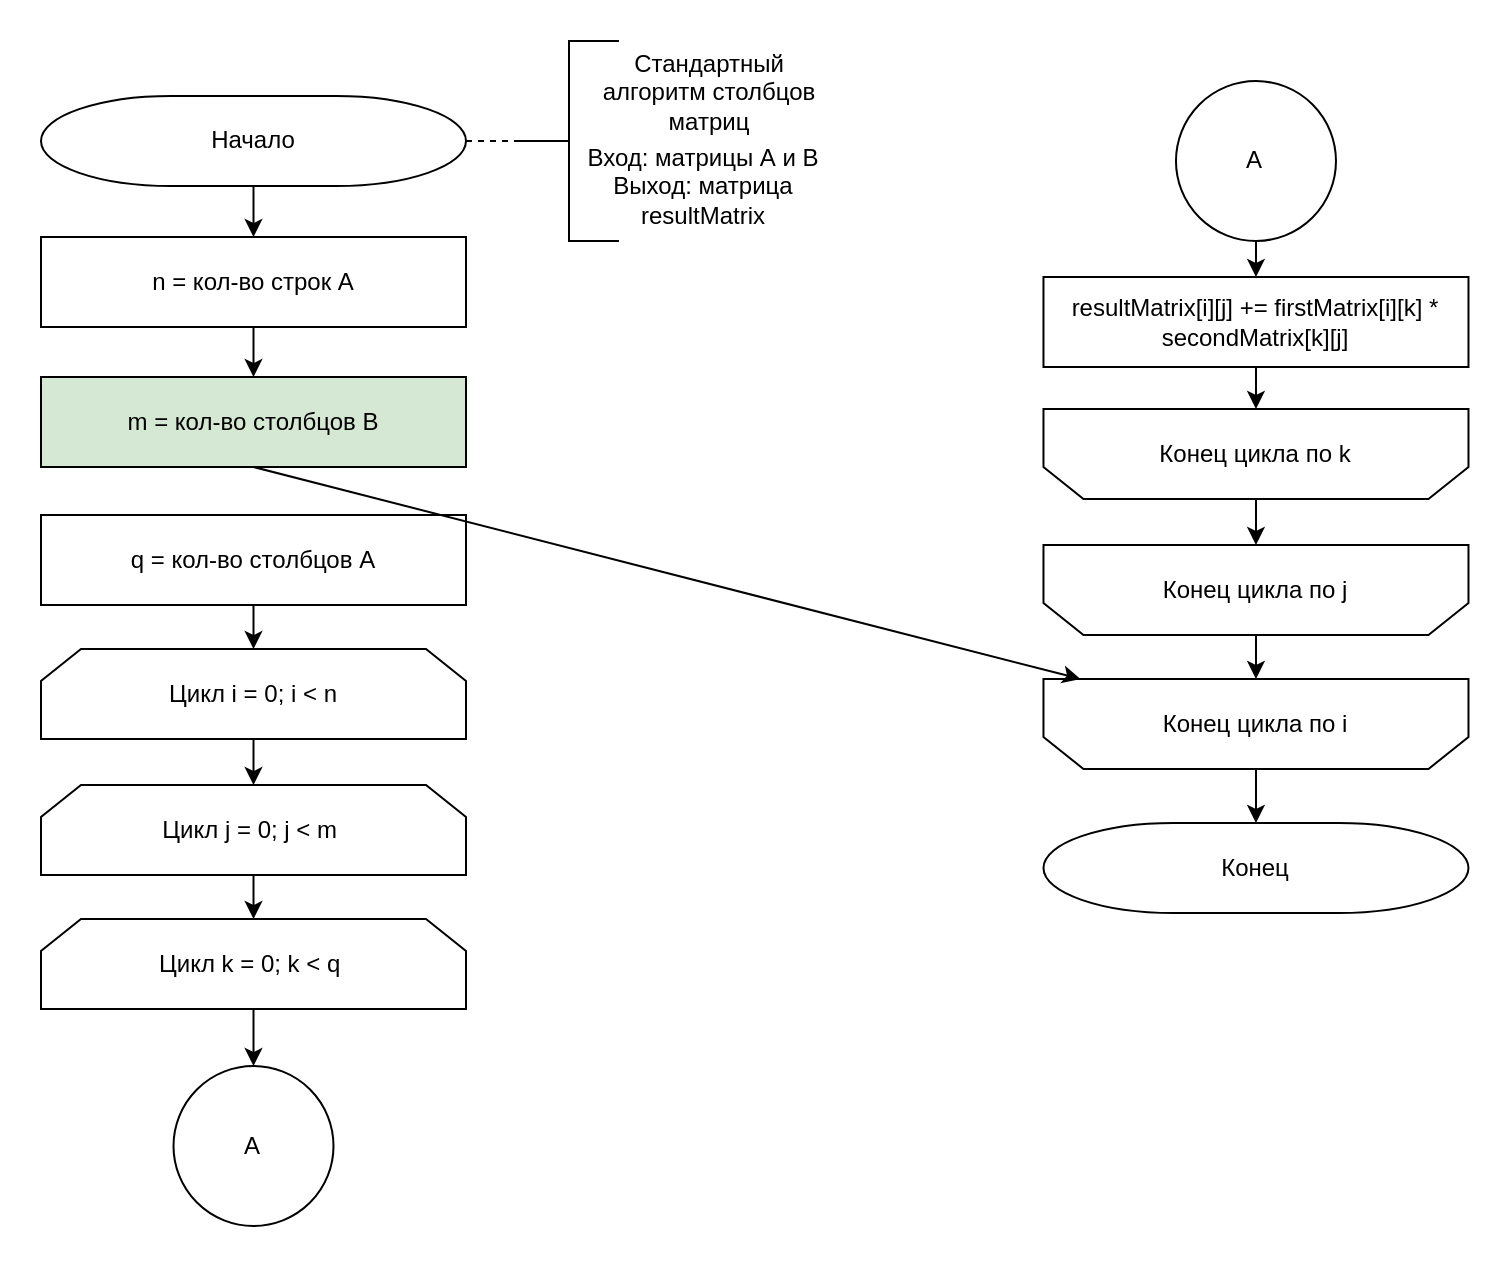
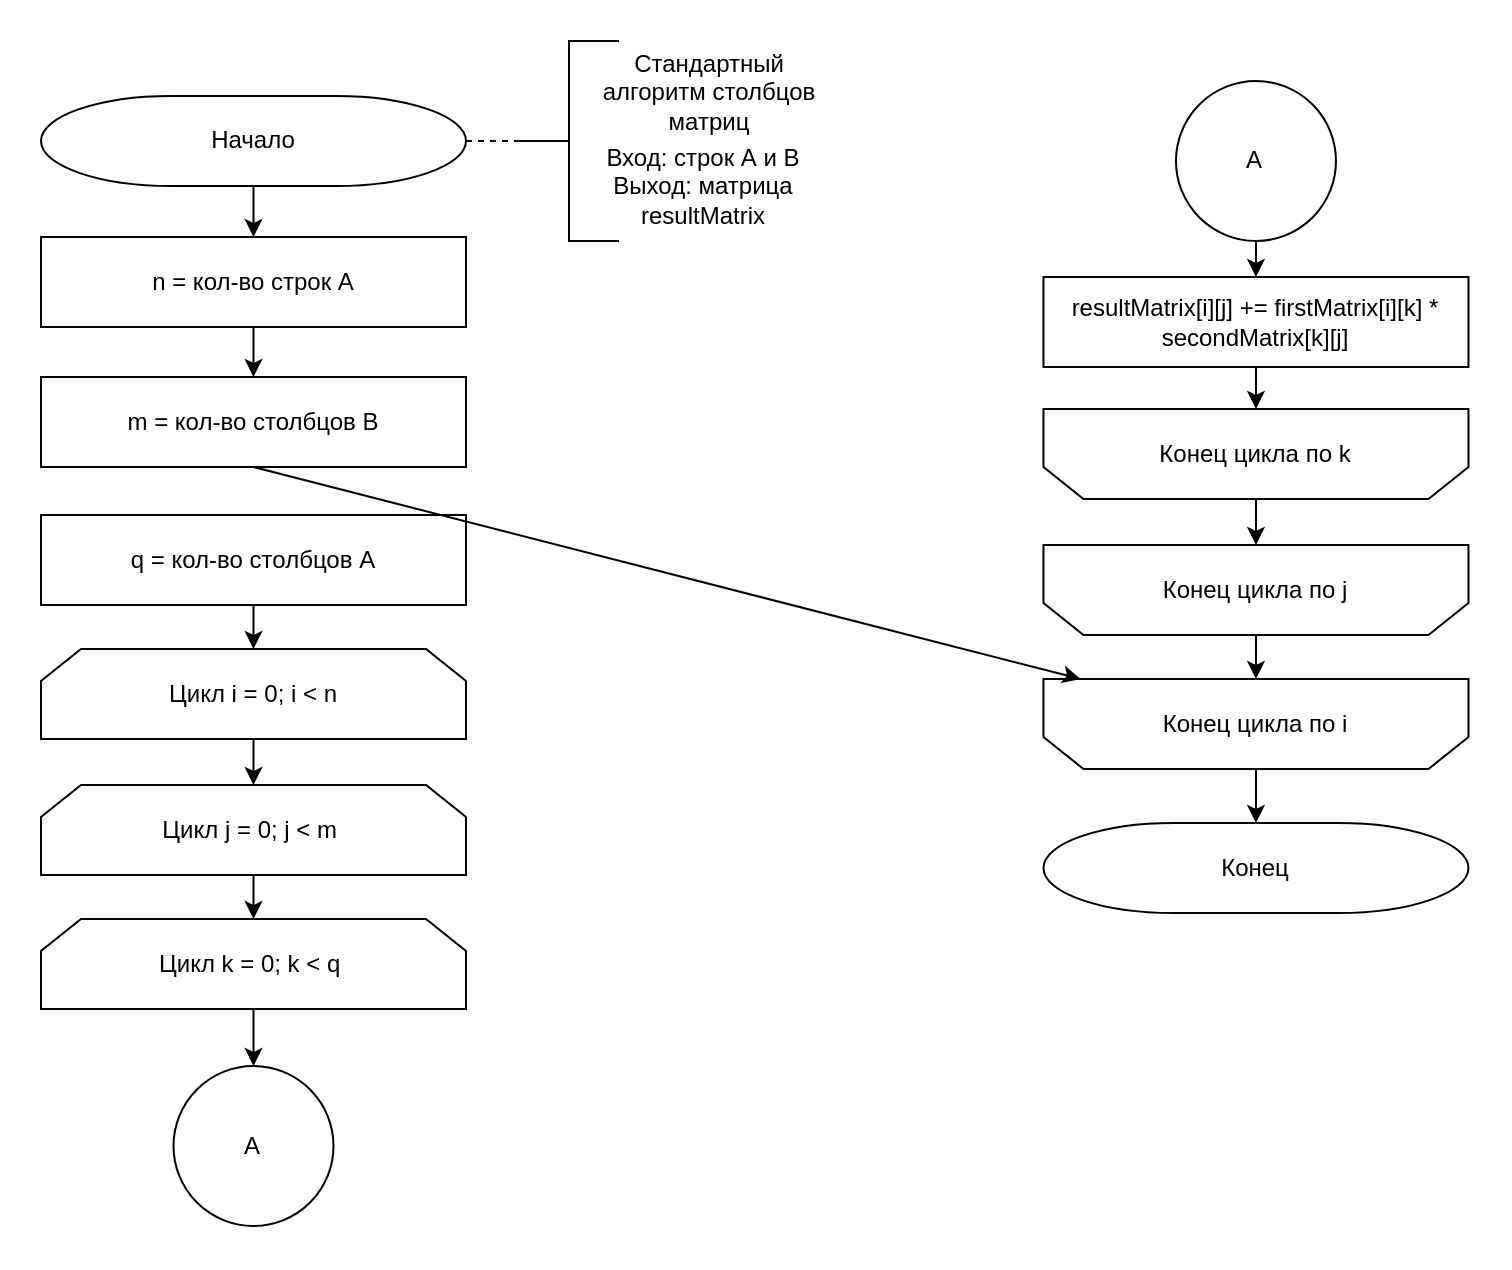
node "Вход: матрицы А и В Выход: матрица resultMatrix": label "Вход: матрицы А и В Выход: матрица resultMatrix" -> "Вход: строк А и В Выход: матрица resultMatrix"
node "m = кол-во столбцов B": fillcolor #d5e8d4 -> #ffffff
